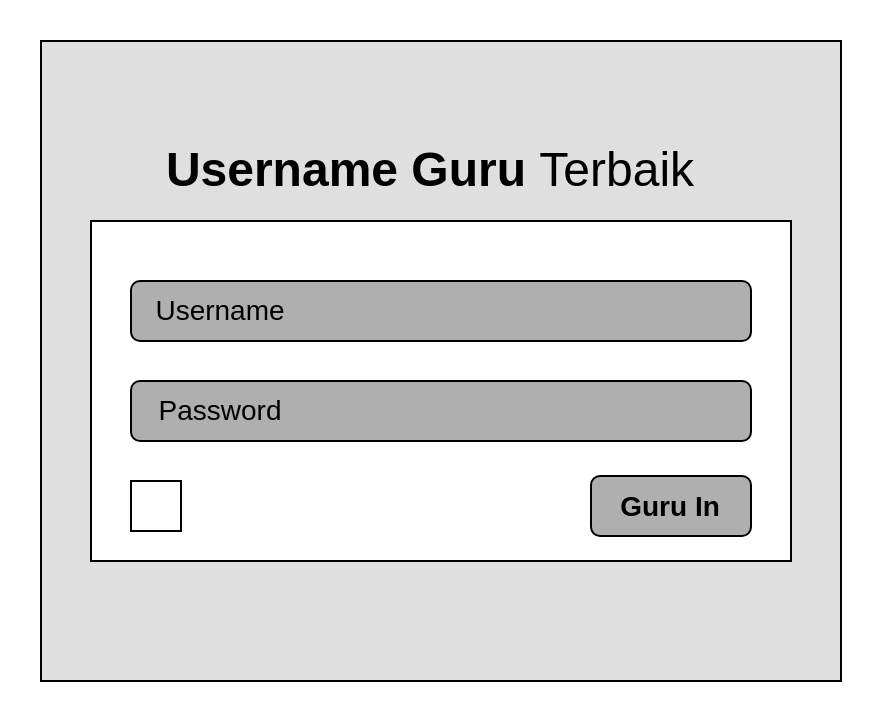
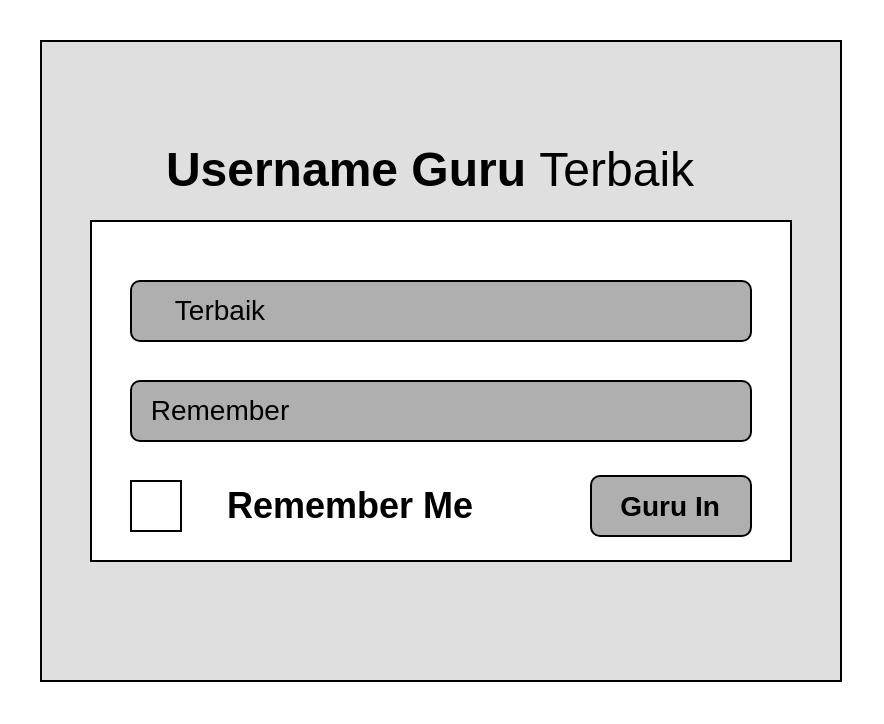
node "Username": label "Username" -> "Terbaik"
node "Password": label "Password" -> "Remember"
node "Remember Me": added
